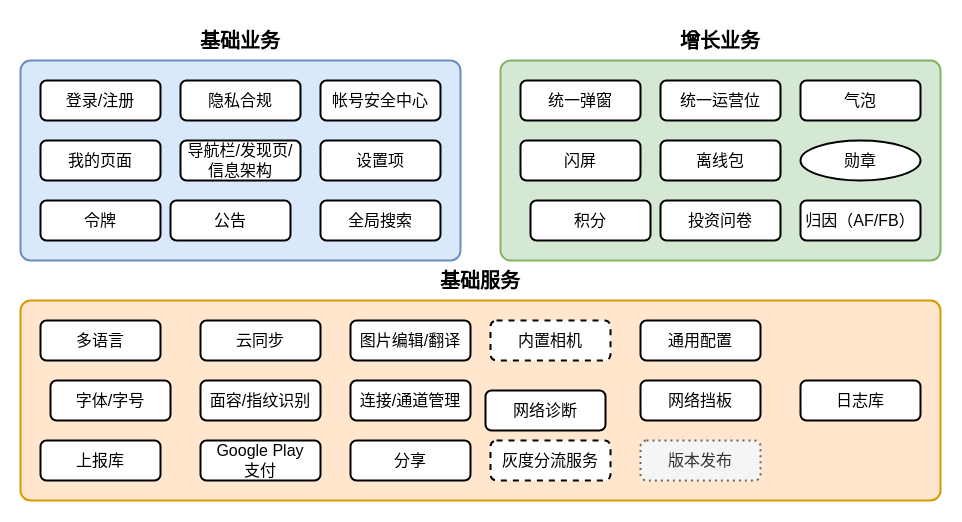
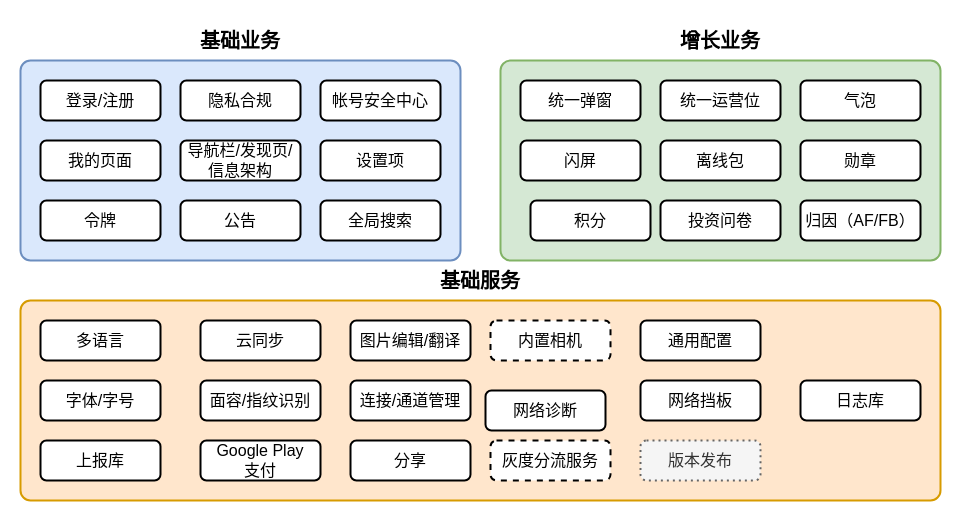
node "勋章": shape ellipse -> rounded rectangle
node "公告": moved (231, 221) -> (241, 221)
node "字体/字号": moved (111, 401) -> (101, 401)
